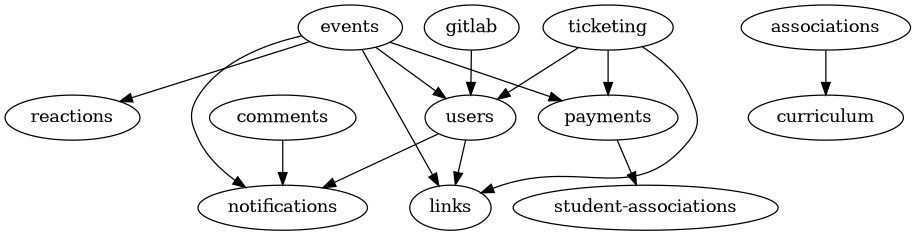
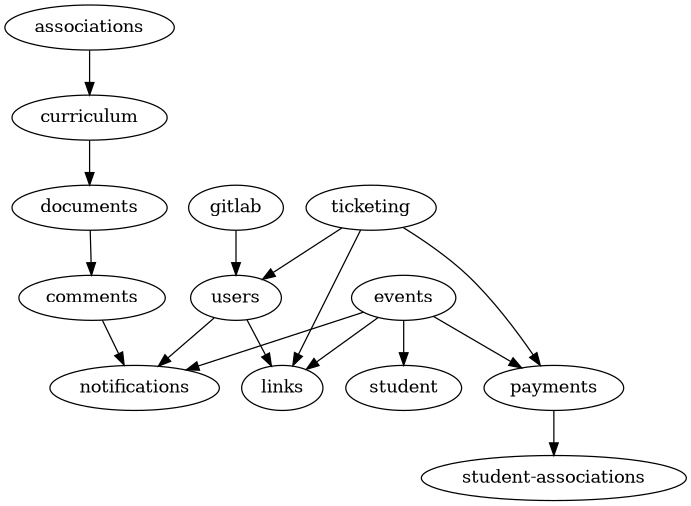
edge "events" -> "users": removed
node "reactions": label "reactions" -> "student"
node "documents": added
